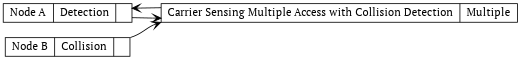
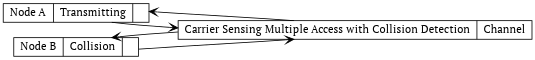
node "Node A": text "Detection" -> "Transmitting"
node "Carrier Sensing Multiple Access with Collision Detection": text "Multiple" -> "Channel"
edge "Carrier Sensing Multiple Access with Collision Detection" -> "Node B": added
